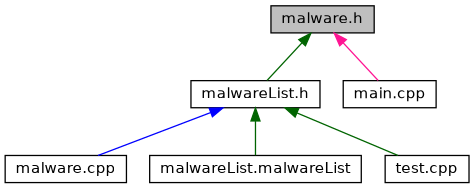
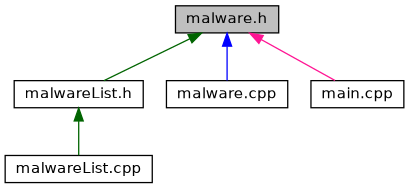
edge "malware.cpp" -> "malwareList.h": now "malware.cpp" -> "malware.h"
node "malwareList.malwareList": label "malwareList.malwareList" -> "malwareList.cpp"
node "test.cpp": removed
